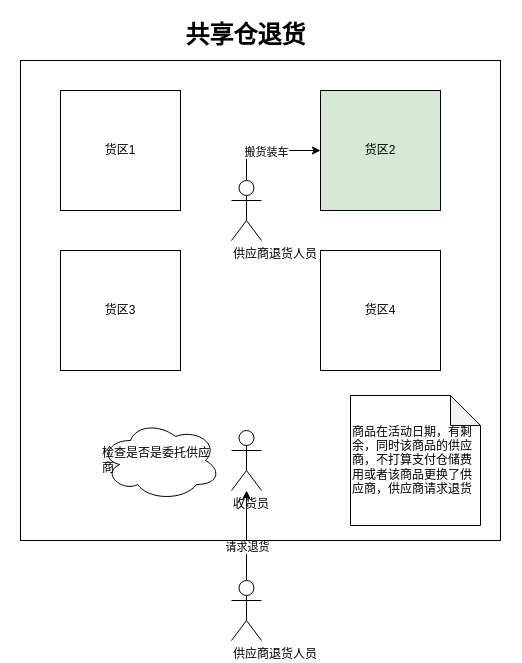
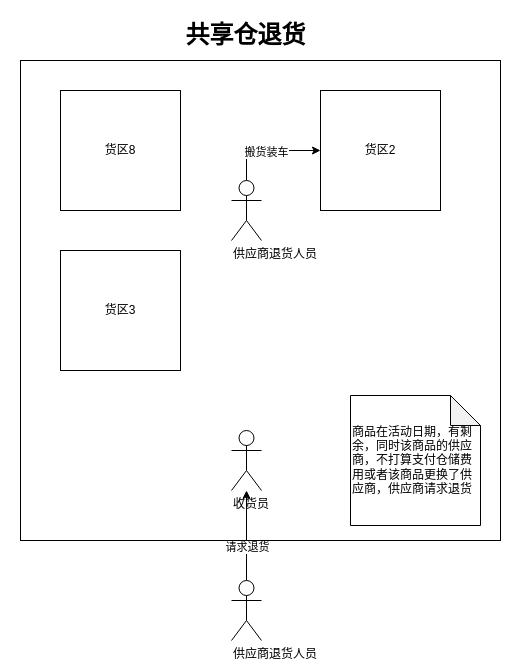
node "货区1": label "货区1" -> "货区8"
node "货区2": fillcolor #d5e8d4 -> #ffffff
node "货区4": removed
node "检查是否是委托供应商": removed
